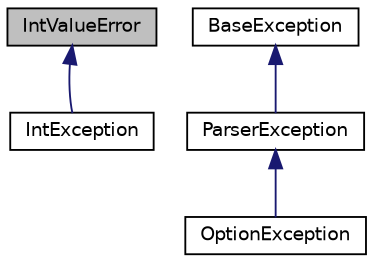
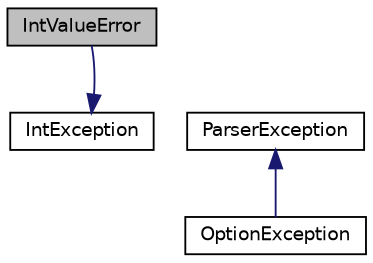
node "BaseException": removed
edge "IntException" -> "IntValueError": reversed
